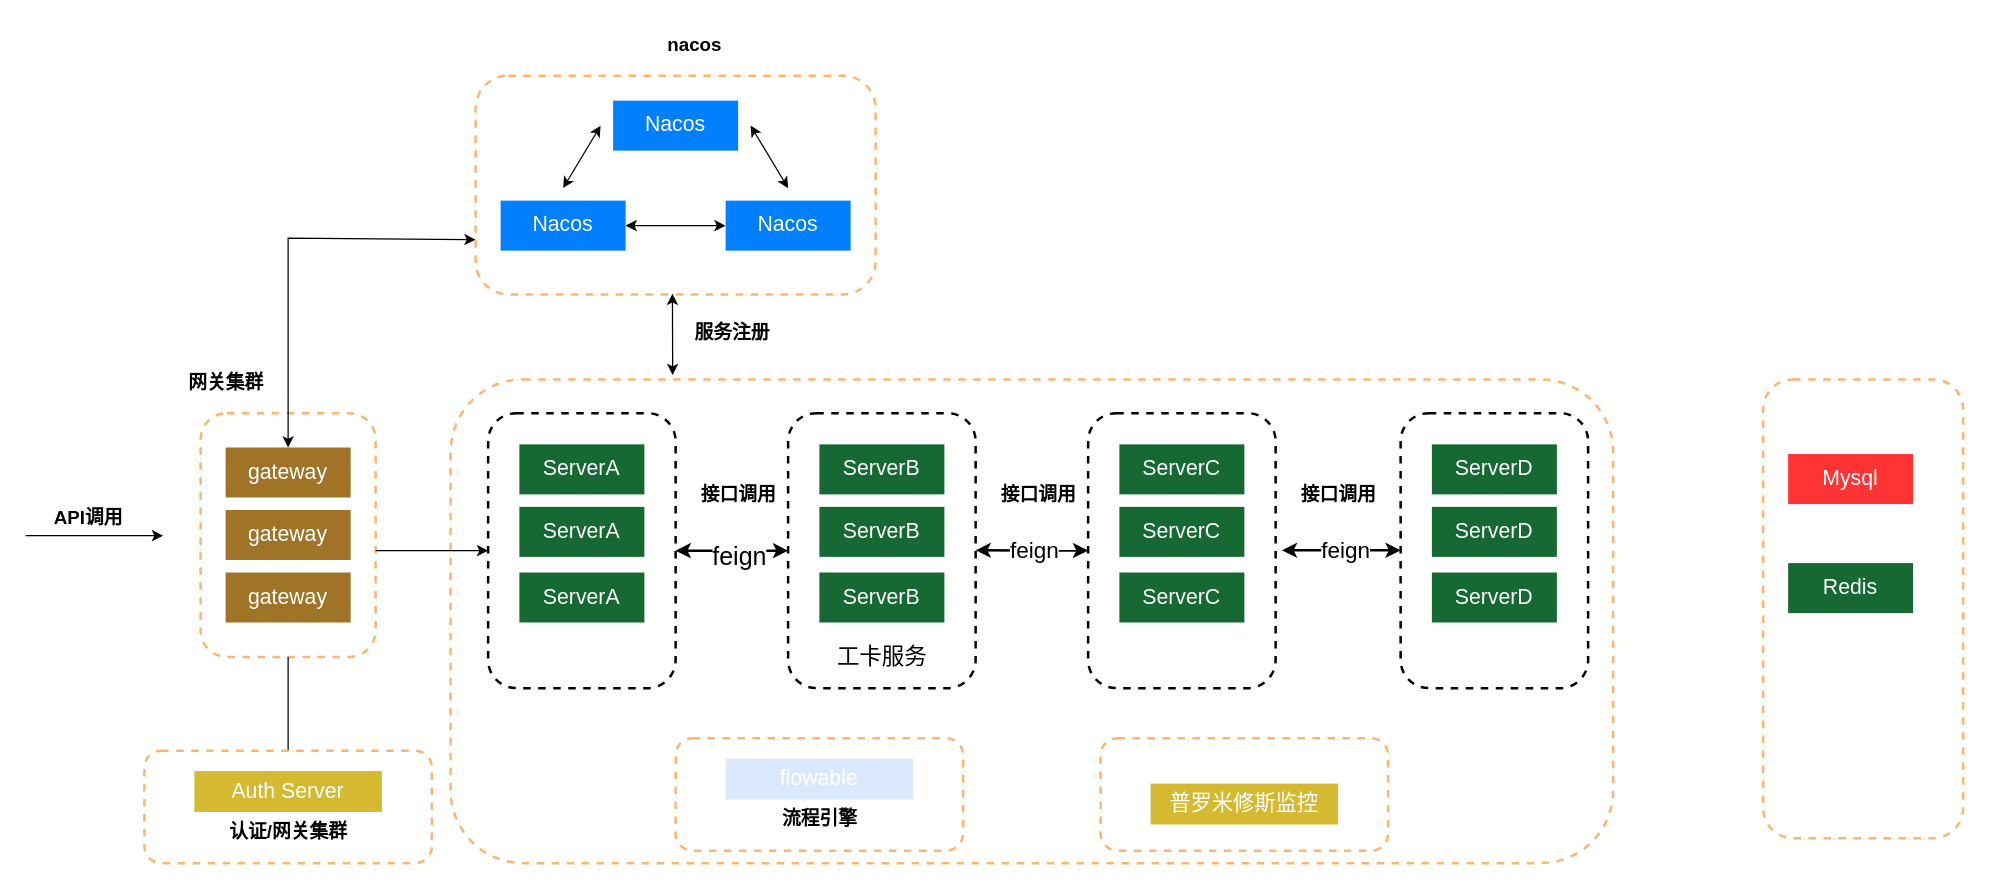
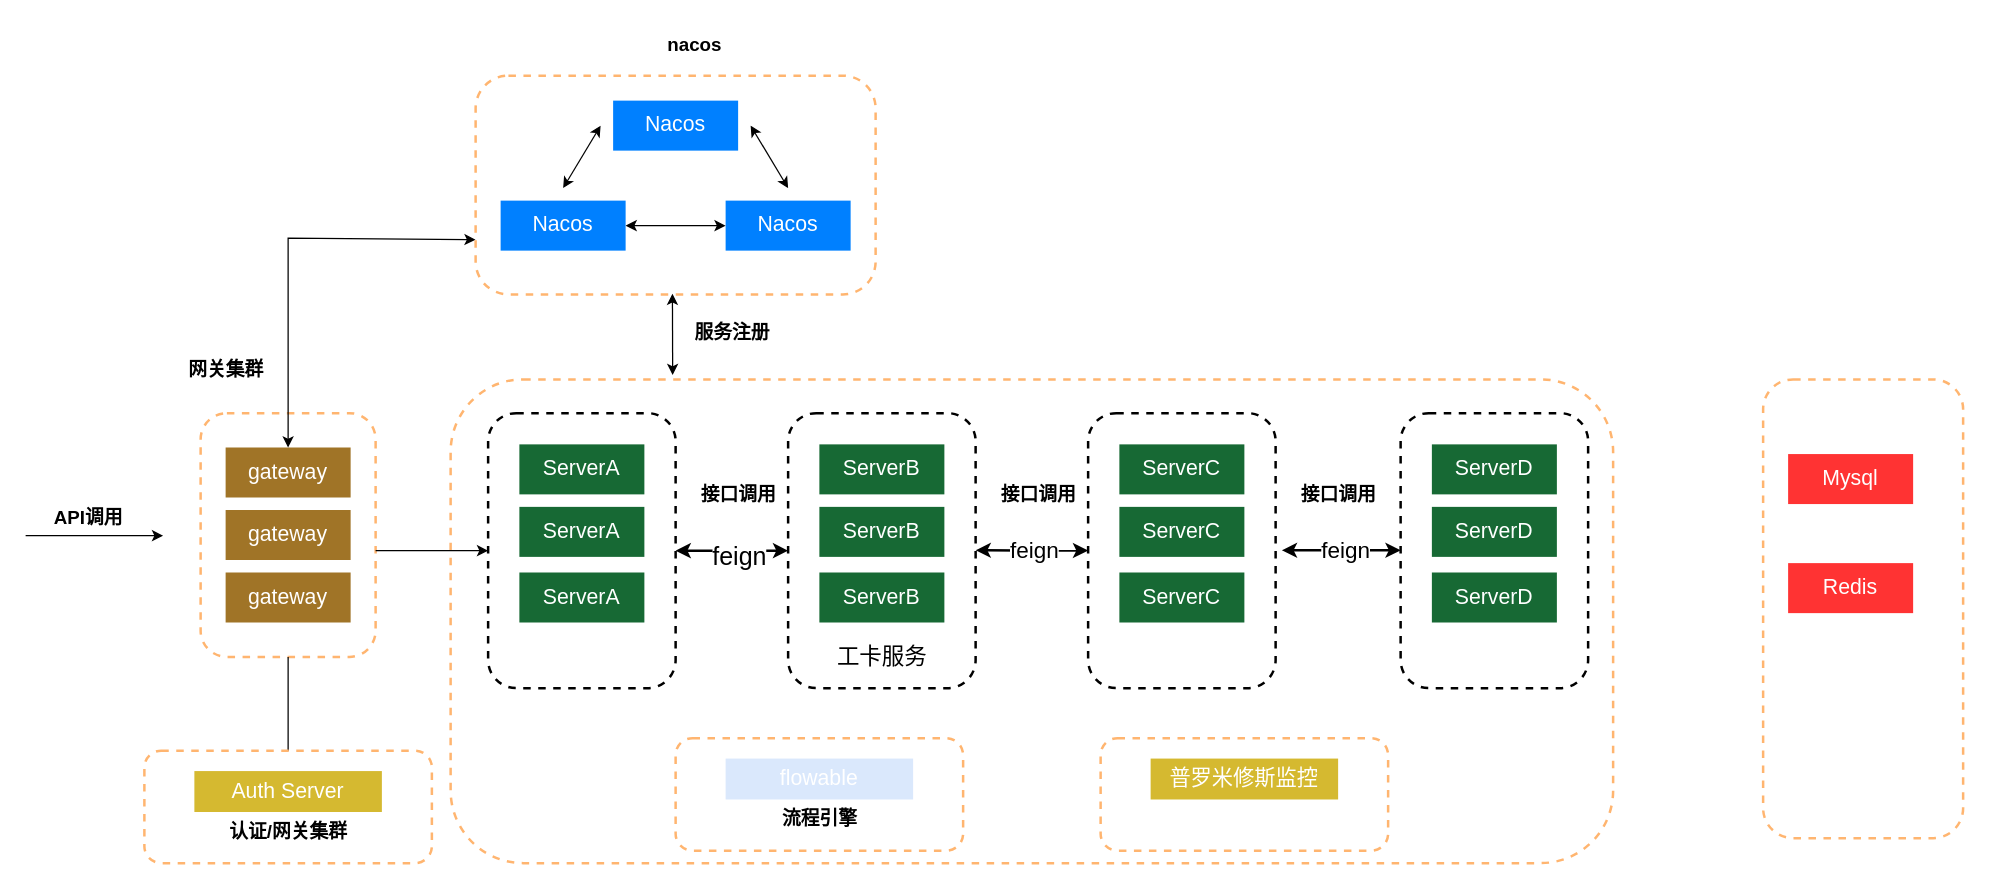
node "网关集群": moved (226, 382) -> (226, 369)
node "Redis": fillcolor #176934 -> #ff3333
node "普罗米修斯监控": moved (1244, 804) -> (1244, 779)
